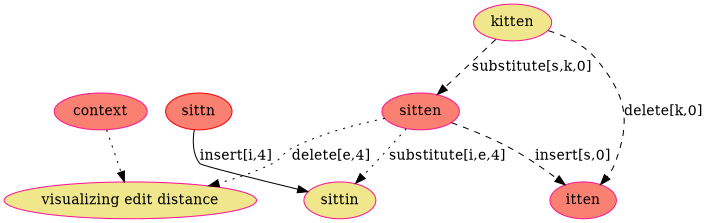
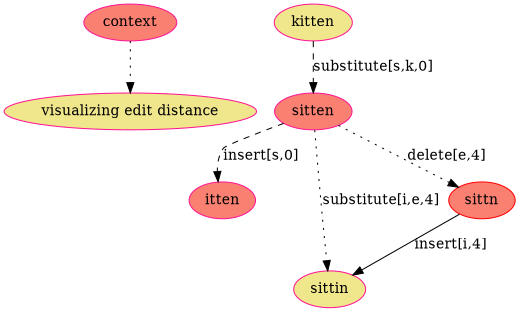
edge "kitten" -> "itten": removed, label "delete[k,0]"
edge "sitten" -> "visualizing edit distance": now "sitten" -> "sittn"
